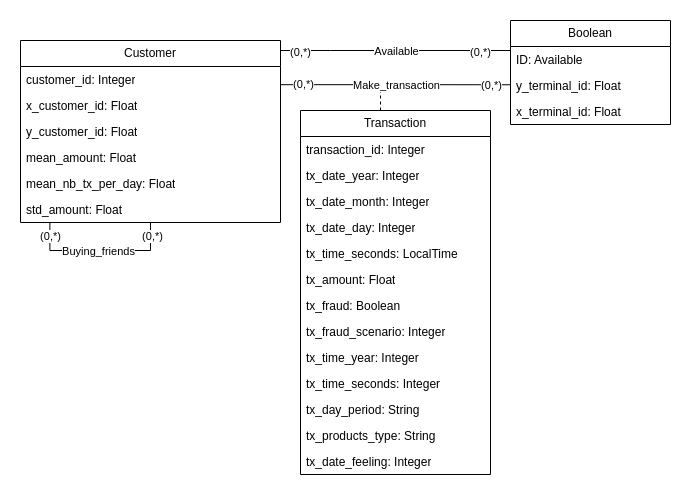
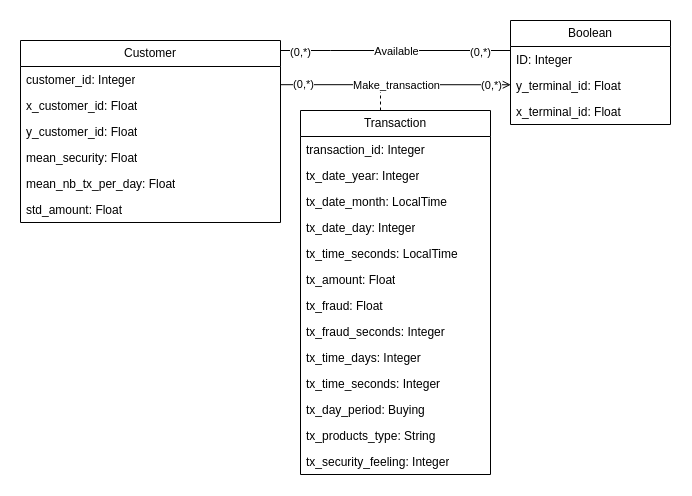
node "ID: Available": label "ID: Available" -> "ID: Integer"
edge "y_terminal_id: Float" -- "Customer": arrowhead none -> open
node "mean_amount: Float": label "mean_amount: Float" -> "mean_security: Float"
node "tx_date_month: Integer": label "tx_date_month: Integer" -> "tx_date_month: LocalTime"
edge "Customer" -- "std_amount: Float": removed, labels "(0,*)", "Buying_friends", "(0,*)"
node "tx_fraud: Boolean": label "tx_fraud: Boolean" -> "tx_fraud: Float"
node "tx_fraud_scenario: Integer": label "tx_fraud_scenario: Integer" -> "tx_fraud_seconds: Integer"
node "tx_time_year: Integer": label "tx_time_year: Integer" -> "tx_time_days: Integer"
node "tx_day_period: String": label "tx_day_period: String" -> "tx_day_period: Buying"
node "tx_date_feeling: Integer": label "tx_date_feeling: Integer" -> "tx_security_feeling: Integer"
